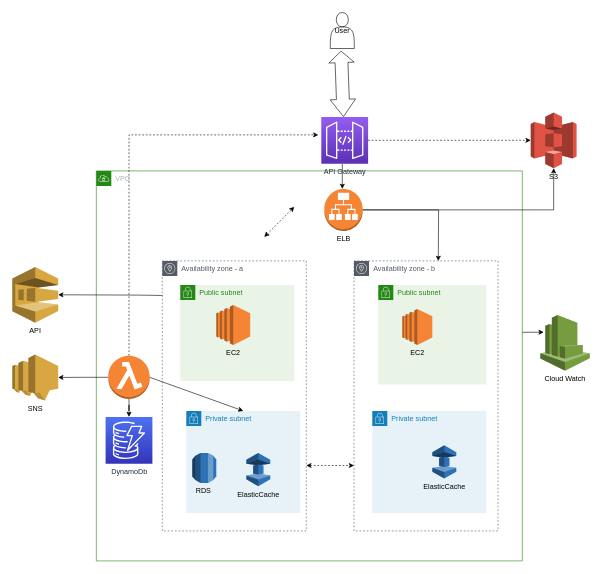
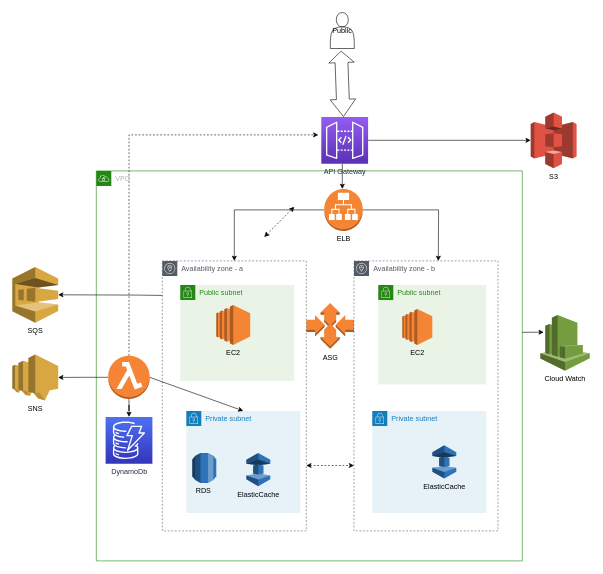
node "User": label "User" -> "Public"
edge "API Gateway" -> "S3": style dashed -> solid
edge "ELB" -> "S3": now "ELB" -> "Availability zone - a"
node "ASG": added
node "API": label "API" -> "SQS"
